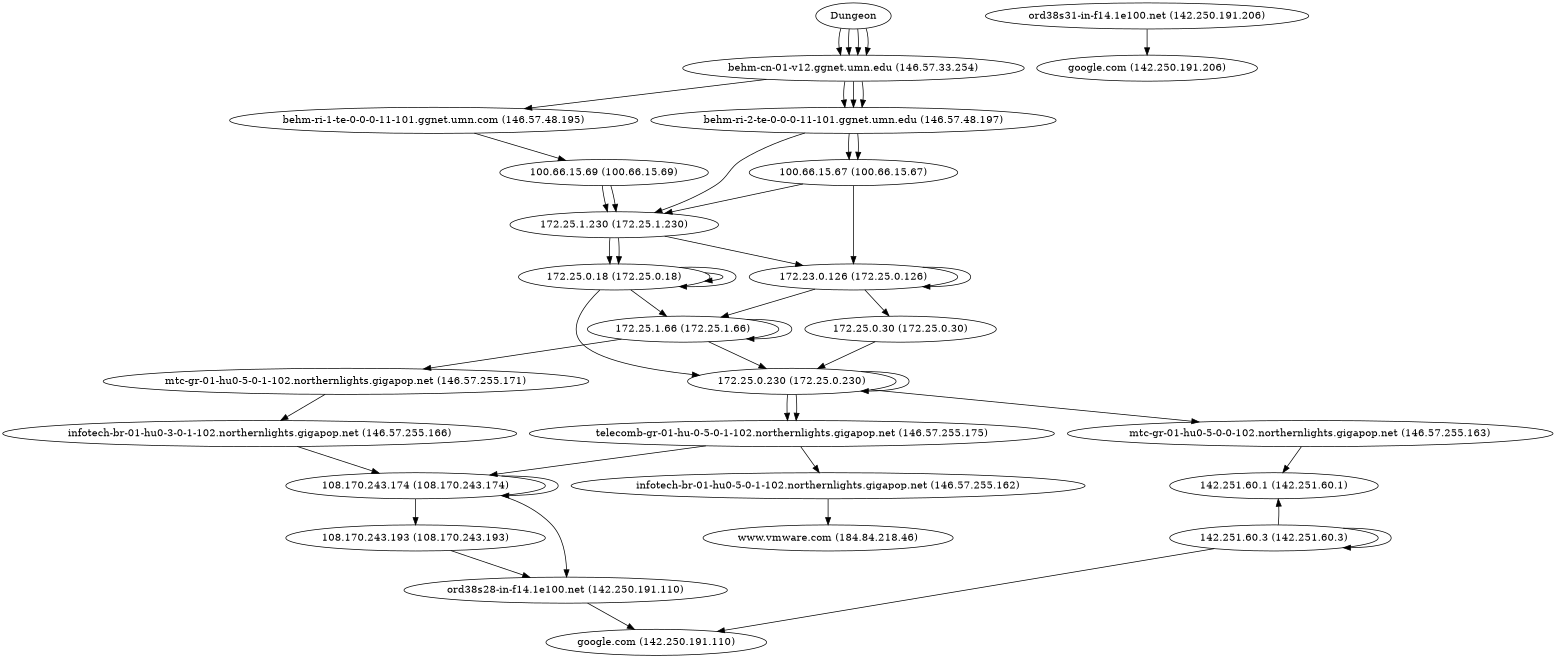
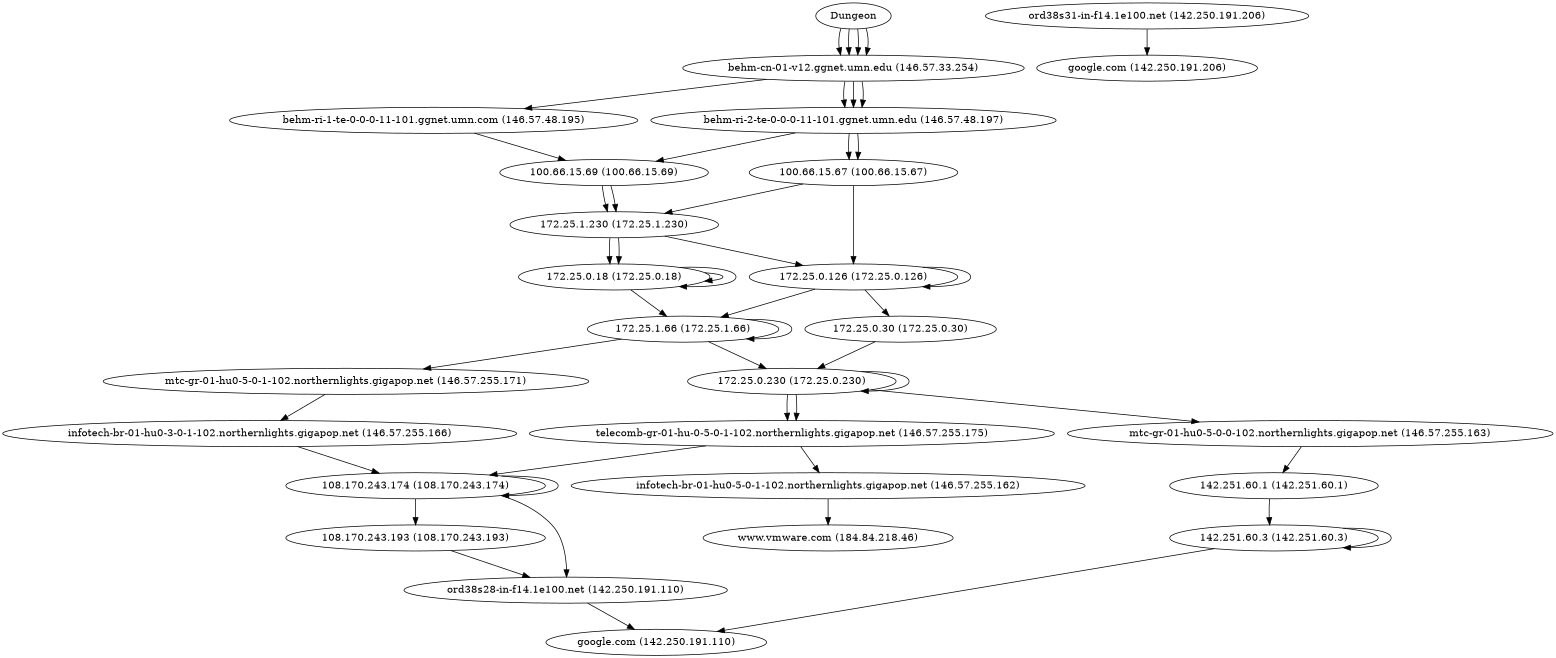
edge "behm-ri-2-te-0-0-0-11-101.ggnet.umn.edu (146.57.48.197)" -> "172.25.1.230 (172.25.1.230)": now "behm-ri-2-te-0-0-0-11-101.ggnet.umn.edu (146.57.48.197)" -> "100.66.15.69 (100.66.15.69)"
node "172.23.0.126 (172.25.0.126)": label "172.23.0.126 (172.25.0.126)" -> "172.25.0.126 (172.25.0.126)"
edge "172.25.0.18 (172.25.0.18)" -> "172.25.0.230 (172.25.0.230)": removed
edge "142.251.60.3 (142.251.60.3)" -> "142.251.60.1 (142.251.60.1)": reversed
